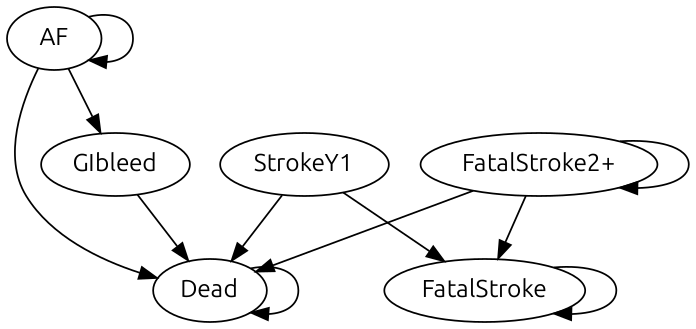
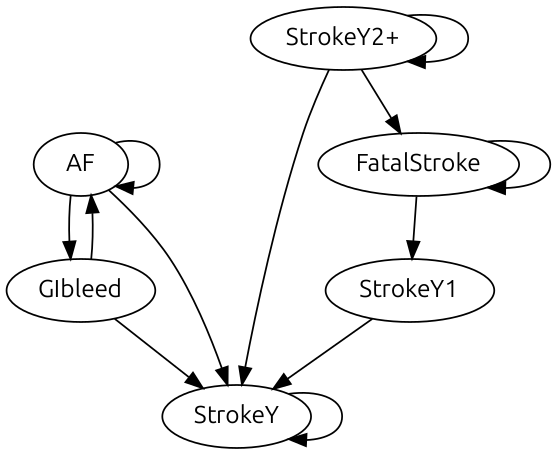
node "FatalStroke2+": label "FatalStroke2+" -> "StrokeY2+"
edge "StrokeY1" -> "FatalStroke": reversed
edge "GIbleed" -> "AF": added
node "Dead": label "Dead" -> "StrokeY"
